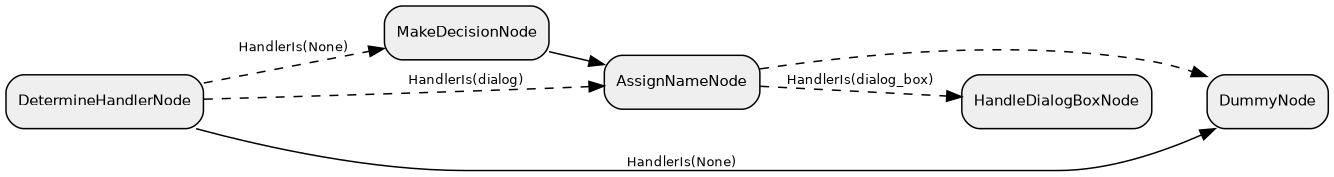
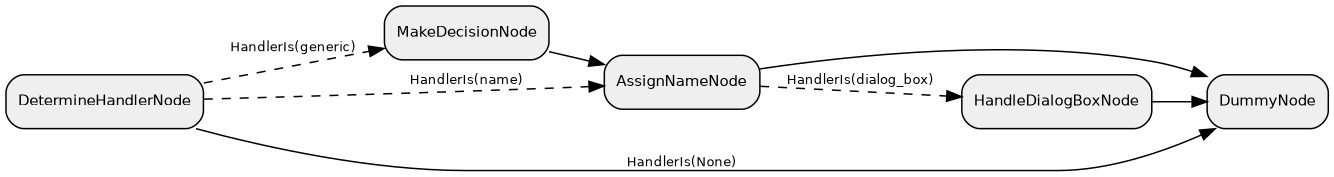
edge "DetermineHandlerNode" -> "MakeDecisionNode": label "HandlerIs(None)" -> "HandlerIs(generic)"
edge "AssignNameNode" -> "DummyNode": style dashed -> solid
edge "DetermineHandlerNode" -> "AssignNameNode": label "HandlerIs(dialog)" -> "HandlerIs(name)"
edge "HandleDialogBoxNode" -> "DummyNode": added
